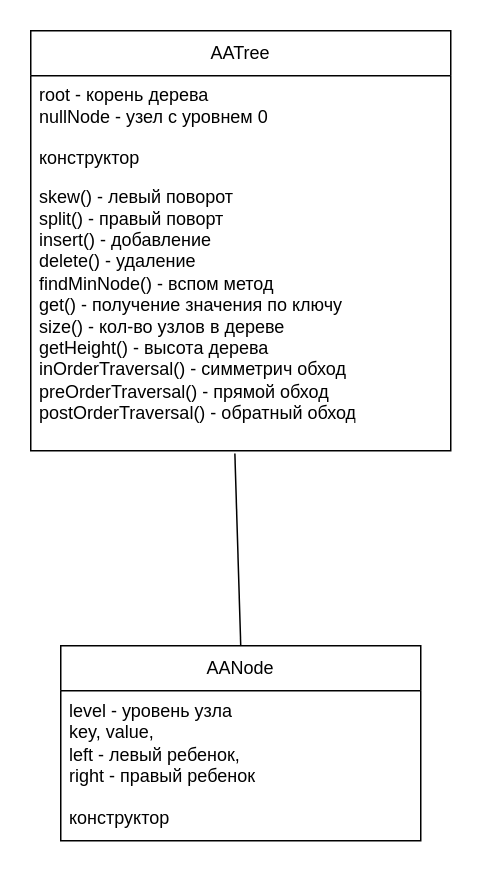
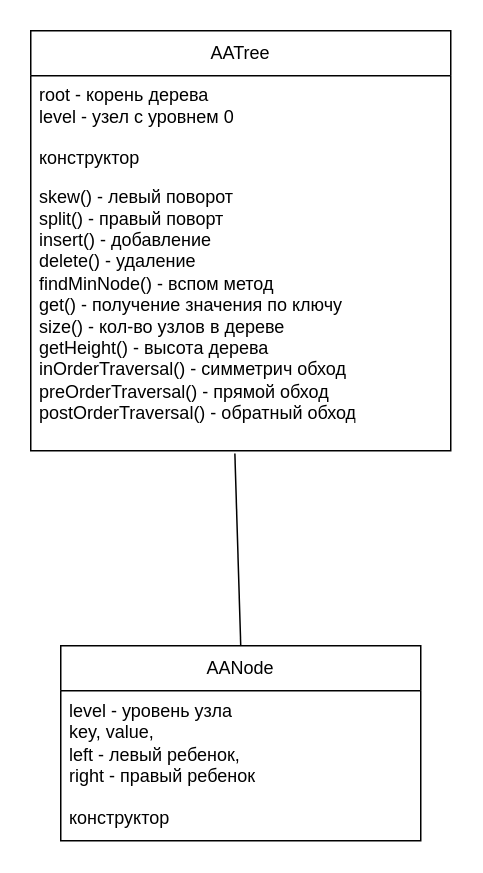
node "root - корень дерева nullNode - узел с уровнем 0": label "root - корень дерева nullNode - узел с уровнем 0" -> "root - корень дерева level - узел с уровнем 0"
